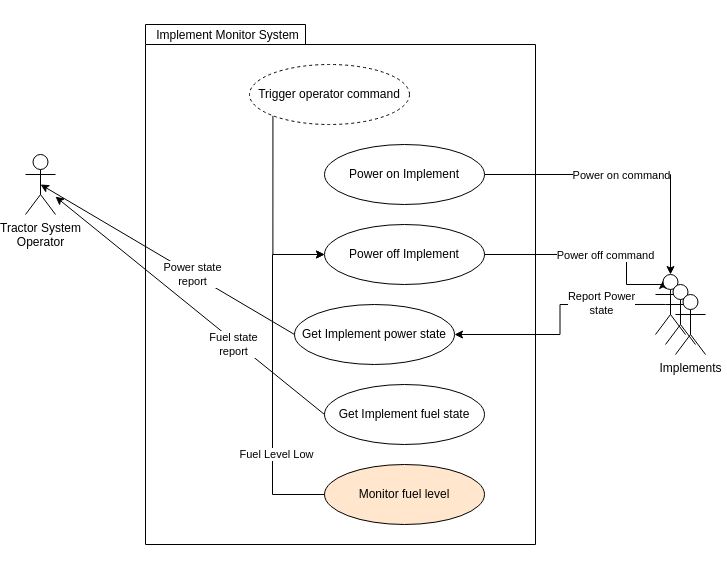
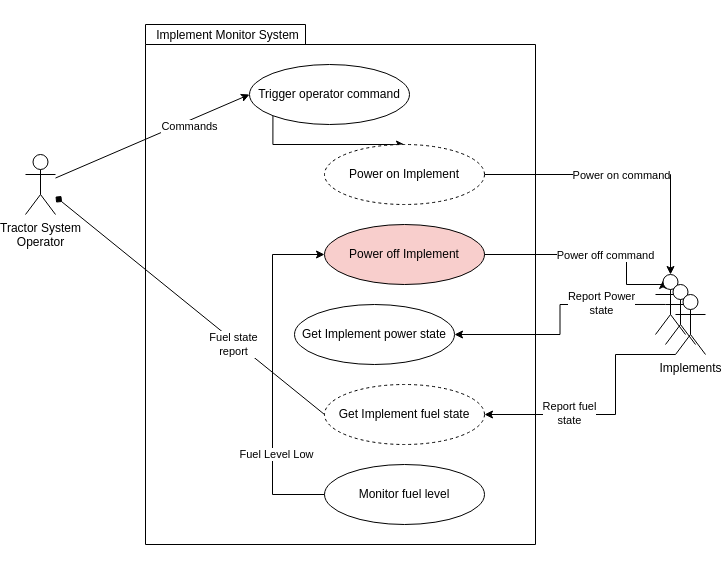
node "Trigger operator command": style dashed -> solid
edge "Tractor System Operator" -> "Trigger operator command": added, label "Commands"
node "Power on Implement": style solid -> dashed
edge "Trigger operator command" -> "Power off Implement": now "Trigger operator command" -> "Power on Implement"
edge "Get Implement fuel state" -> "Tractor System Operator": arrowhead classic -> diamond
edge "Get Implement power state" -> "Tractor System Operator": removed, label "Power state report"
node "Power off Implement": fillcolor #ffffff -> #f8cecc
edge "Implements" -> "Get Implement fuel state": added, label "Report fuel state"
node "Get Implement fuel state": style solid -> dashed
node "Monitor fuel level": fillcolor #ffe6cc -> #ffffff
